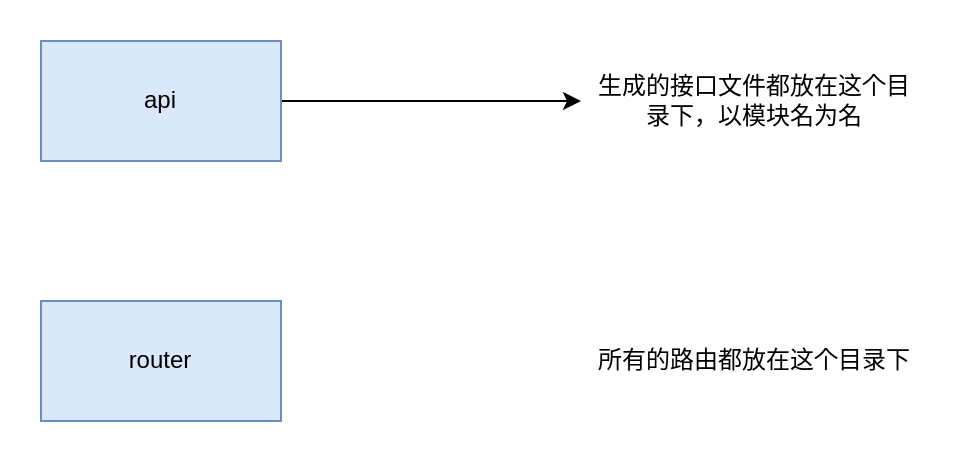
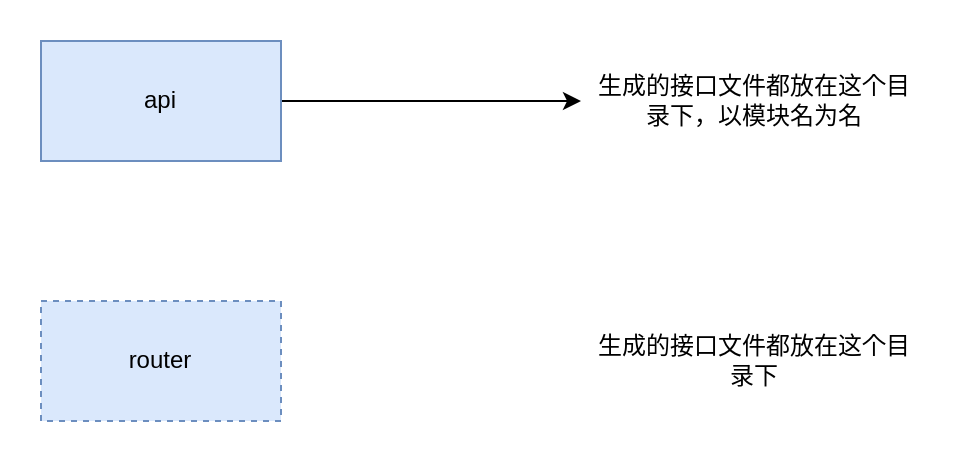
node "router": style solid -> dashed
node "所有的路由都放在这个目录下": label "所有的路由都放在这个目录下" -> "生成的接口文件都放在这个目录下"
